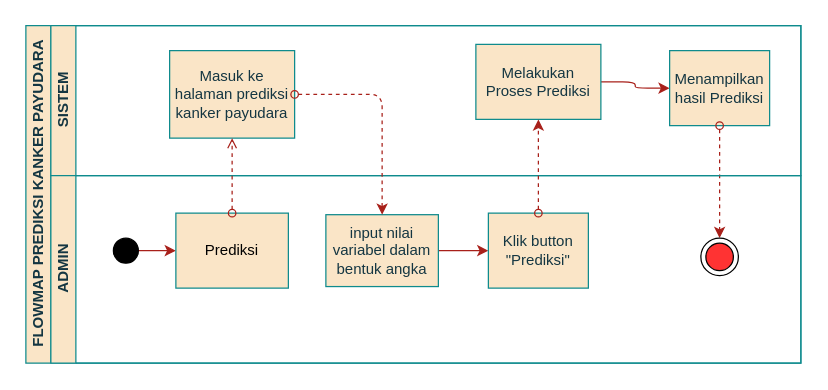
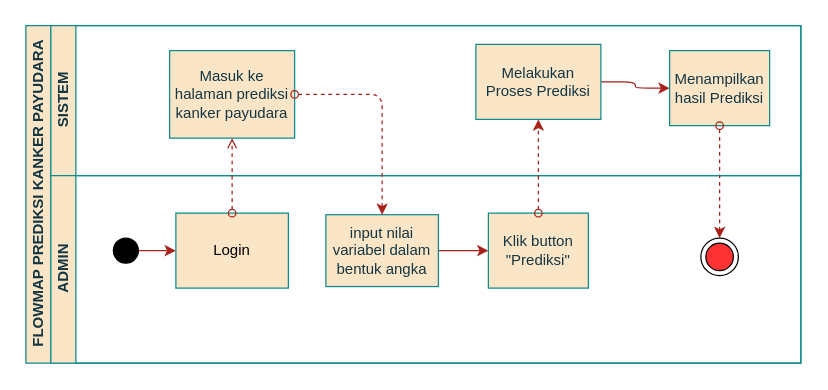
node "Prediksi": label "Prediksi" -> "Login"
